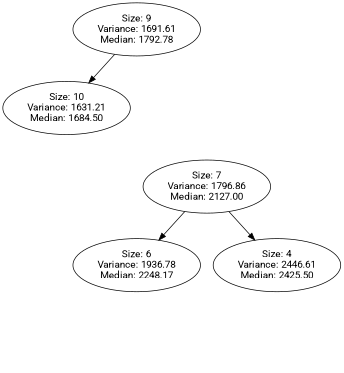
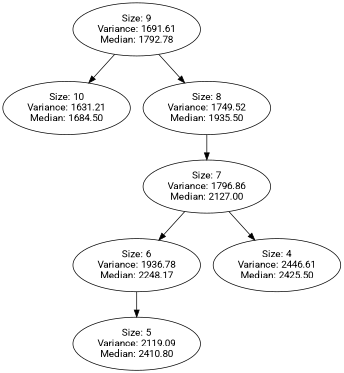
node "Size: 8 Variance: 1749.52 Median: 1935.50": added
node "Size: 5 Variance: 2119.09 Median: 2410.80": added
